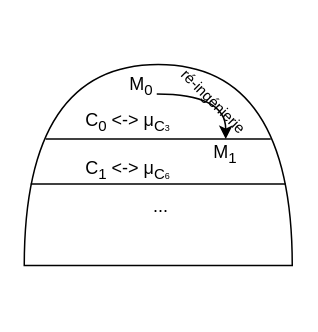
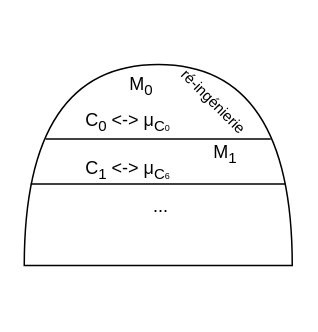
edge "M0" -> "M1": removed
node "C0 <-> μC3": label "C0 <-> μC3" -> "C0 <-> μC0"
